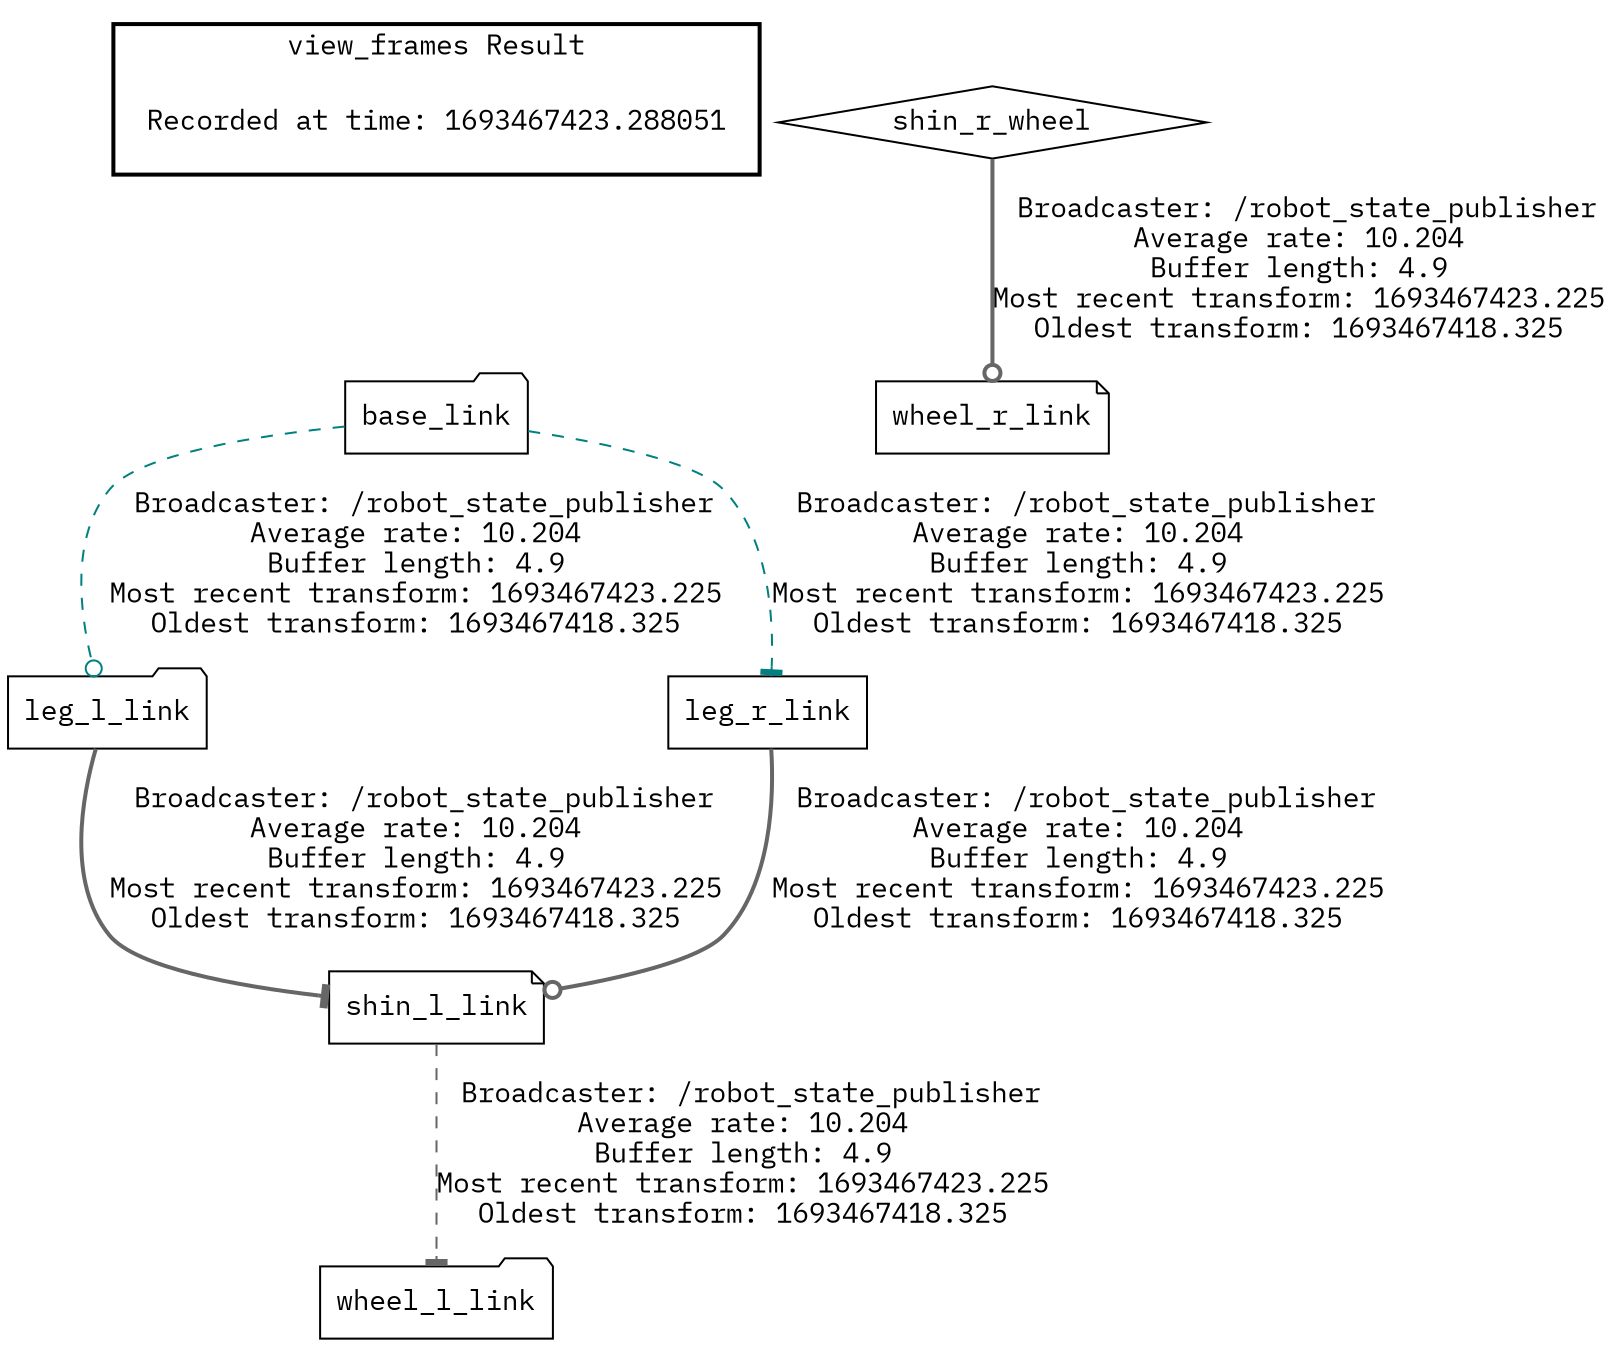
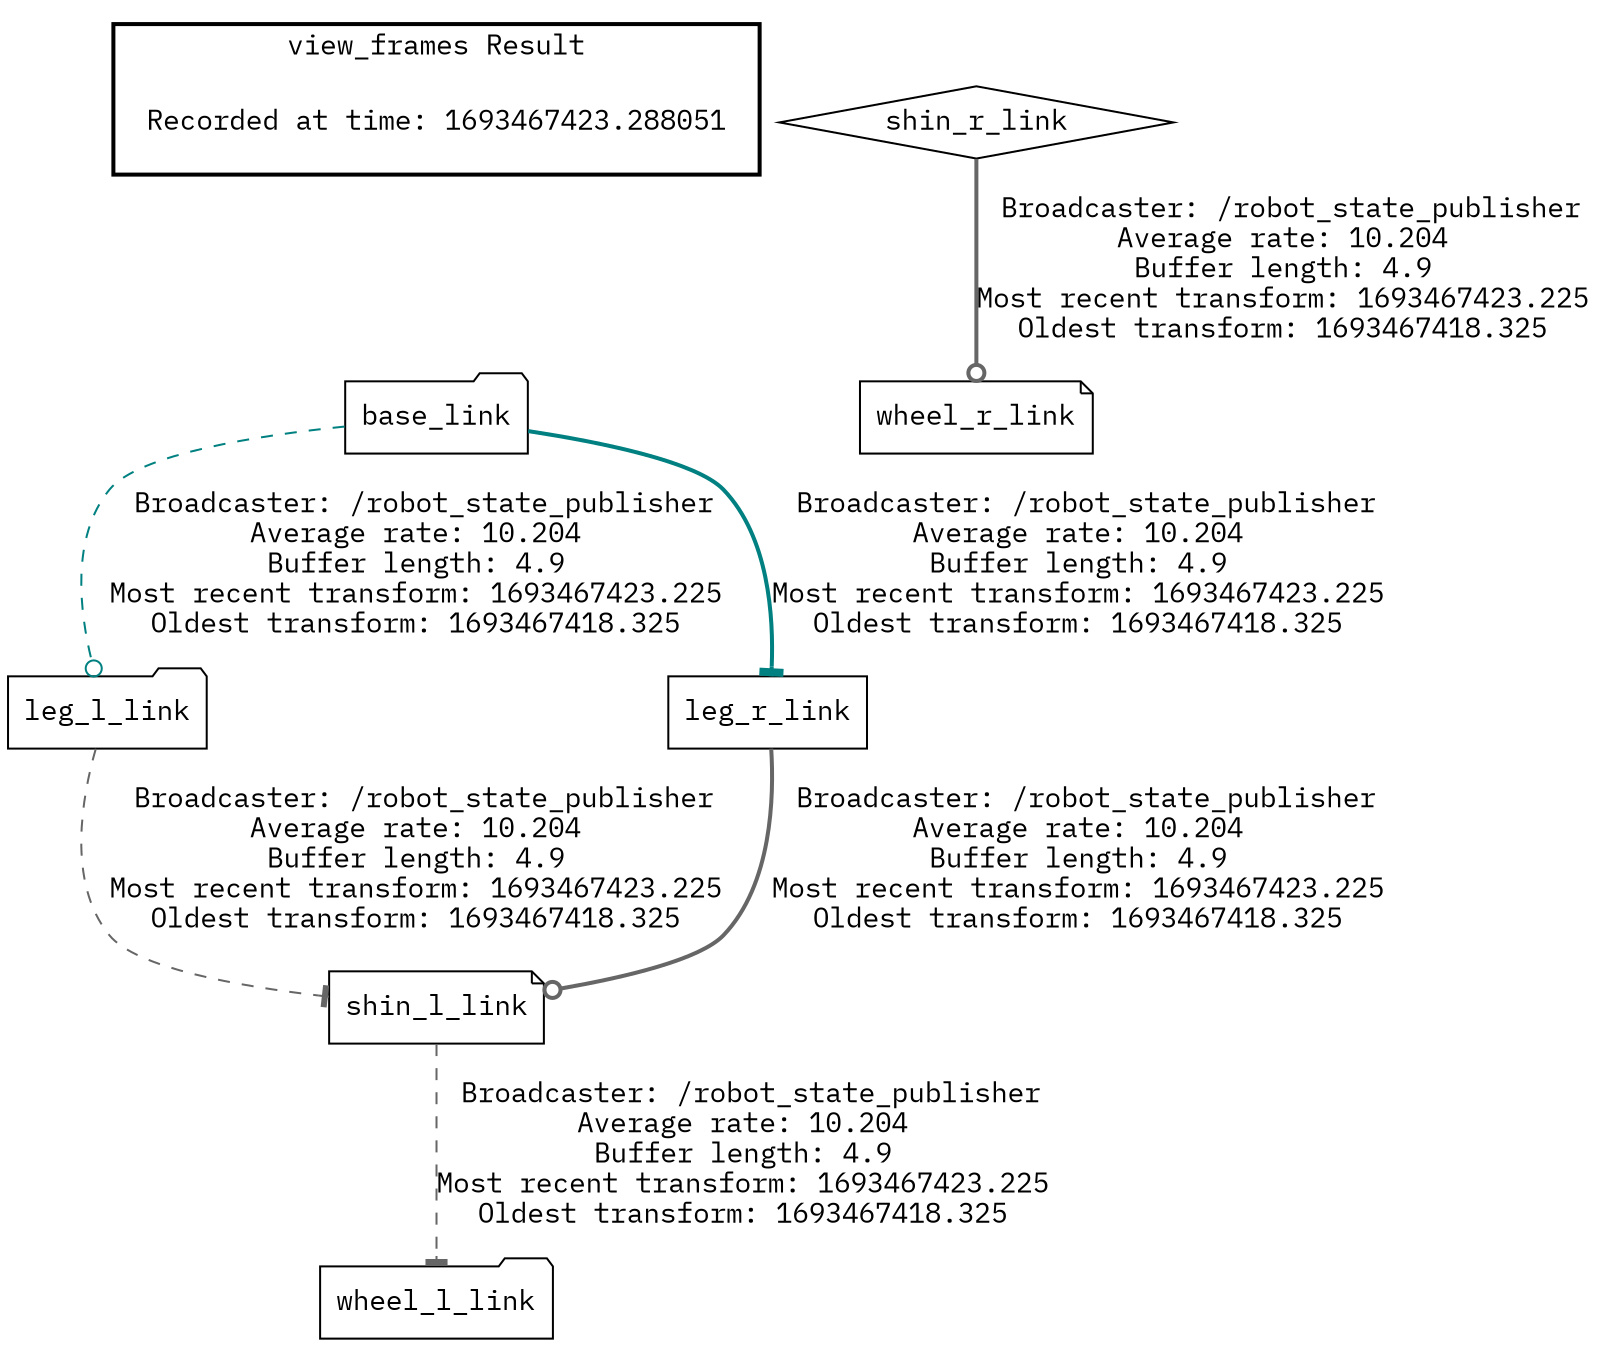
node "shin_r_wheel": label "shin_r_wheel" -> "shin_r_link"
edge "base_link" -> "leg_r_link": style dashed -> bold
edge "leg_l_link" -> "shin_l_link": style bold -> dashed
